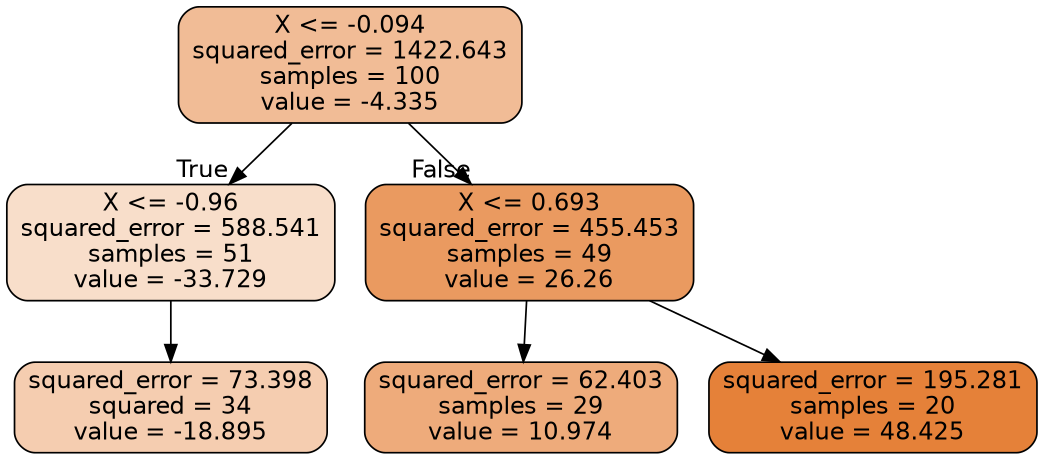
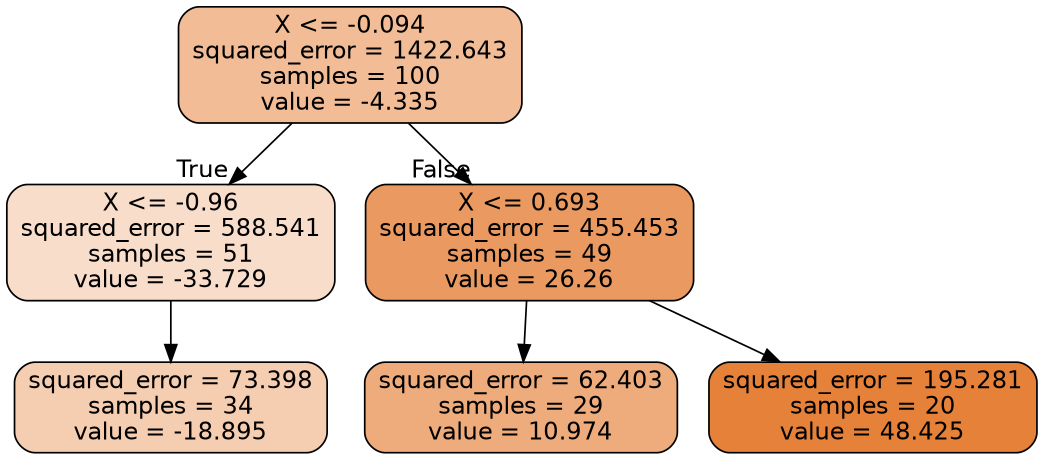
node "squared_error = 73.398 squared = 34 value = -18.895": label "squared_error = 73.398 squared = 34 value = -18.895" -> "squared_error = 73.398 samples = 34 value = -18.895"
